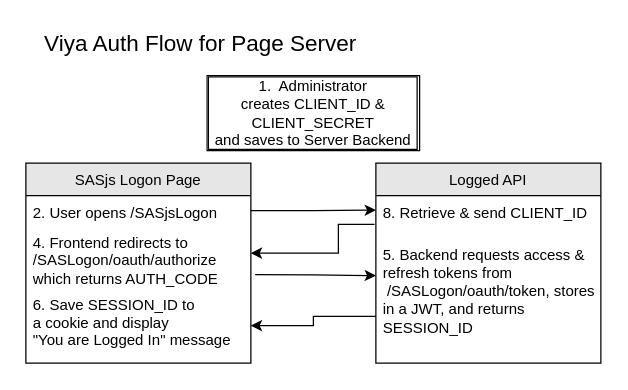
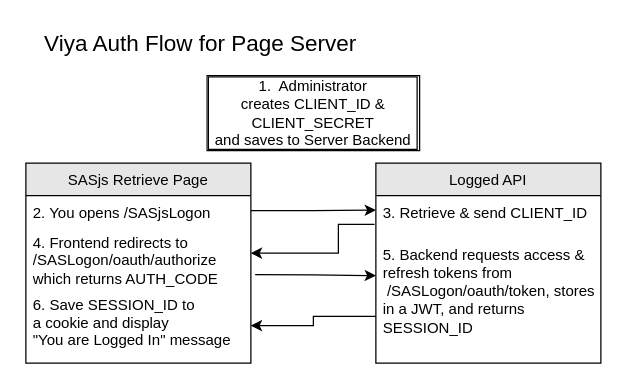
node "SASjs Logon Page": label "SASjs Logon Page" -> "SASjs Retrieve Page"
node "2. User opens /SASjsLogon": label "2. User opens /SASjsLogon" -> "2. You opens /SASjsLogon"
node "8. Retrieve & send CLIENT_ID": label "8. Retrieve & send CLIENT_ID" -> "3. Retrieve & send CLIENT_ID"
